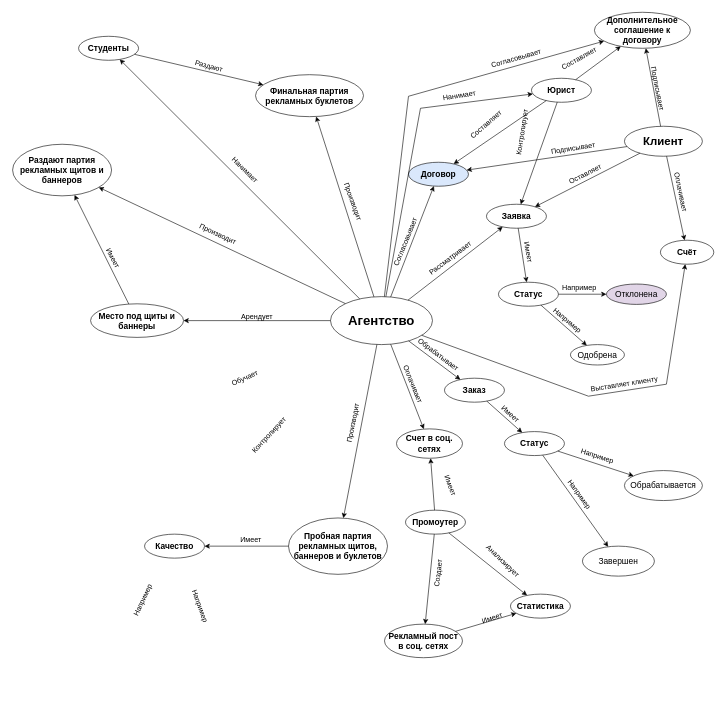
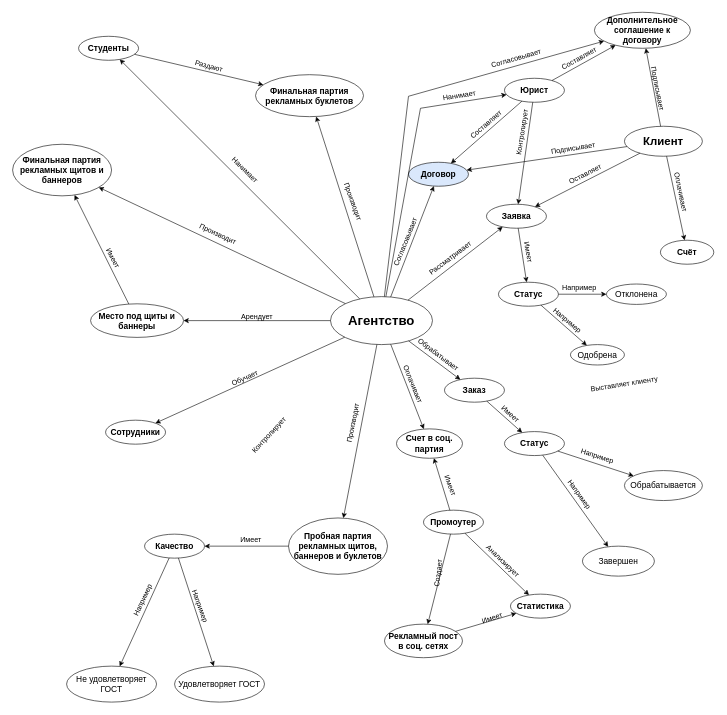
node "Юрист": moved (561, 90) -> (534, 90)
node "Раздают партия рекламных щитов и баннеров": label "Раздают партия рекламных щитов и баннеров" -> "Финальная партия рекламных щитов и баннеров"
node "Отклонена": fillcolor #e1d5e7 -> #ffffff
edge "Агентство" -> "Сотрудники": added
edge "Агентство" -> "Счёт": removed
node "Сотрудники": added
node "Счет в соц. сетях": label "Счет в соц. сетях" -> "Счет в соц. партия"
node "Промоутер": moved (435, 522) -> (453, 522)
edge "Качество" -> "Не удовлетворяет ГОСТ": added
edge "Качество" -> "Удовлетворяет ГОСТ": added
node "Не удовлетворяет ГОСТ": added
node "Удовлетворяет ГОСТ": added
